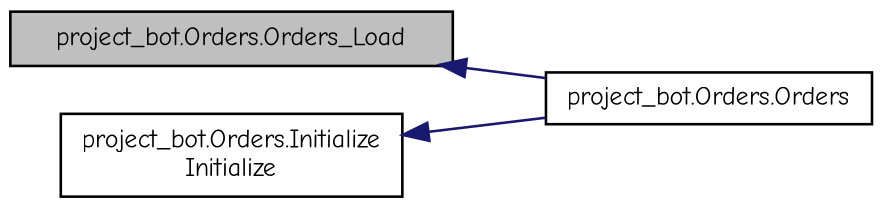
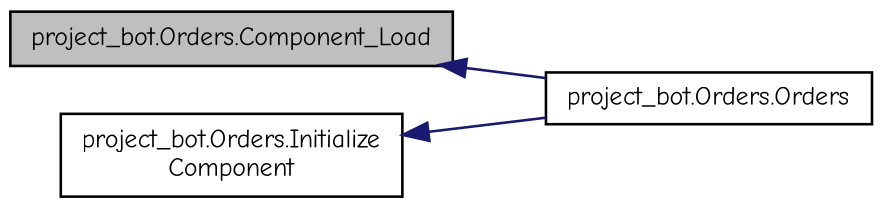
node "project_bot.Orders.Orders_Load": label "project_bot.Orders.Orders_Load" -> "project_bot.Orders.Component_Load"
node "project_bot.Orders.Initialize Initialize": label "project_bot.Orders.Initialize Initialize" -> "project_bot.Orders.Initialize Component"
